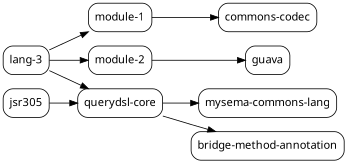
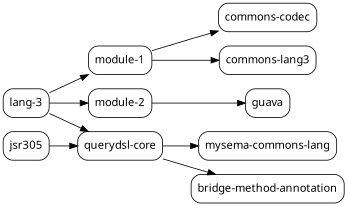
node "commons-lang3": added
